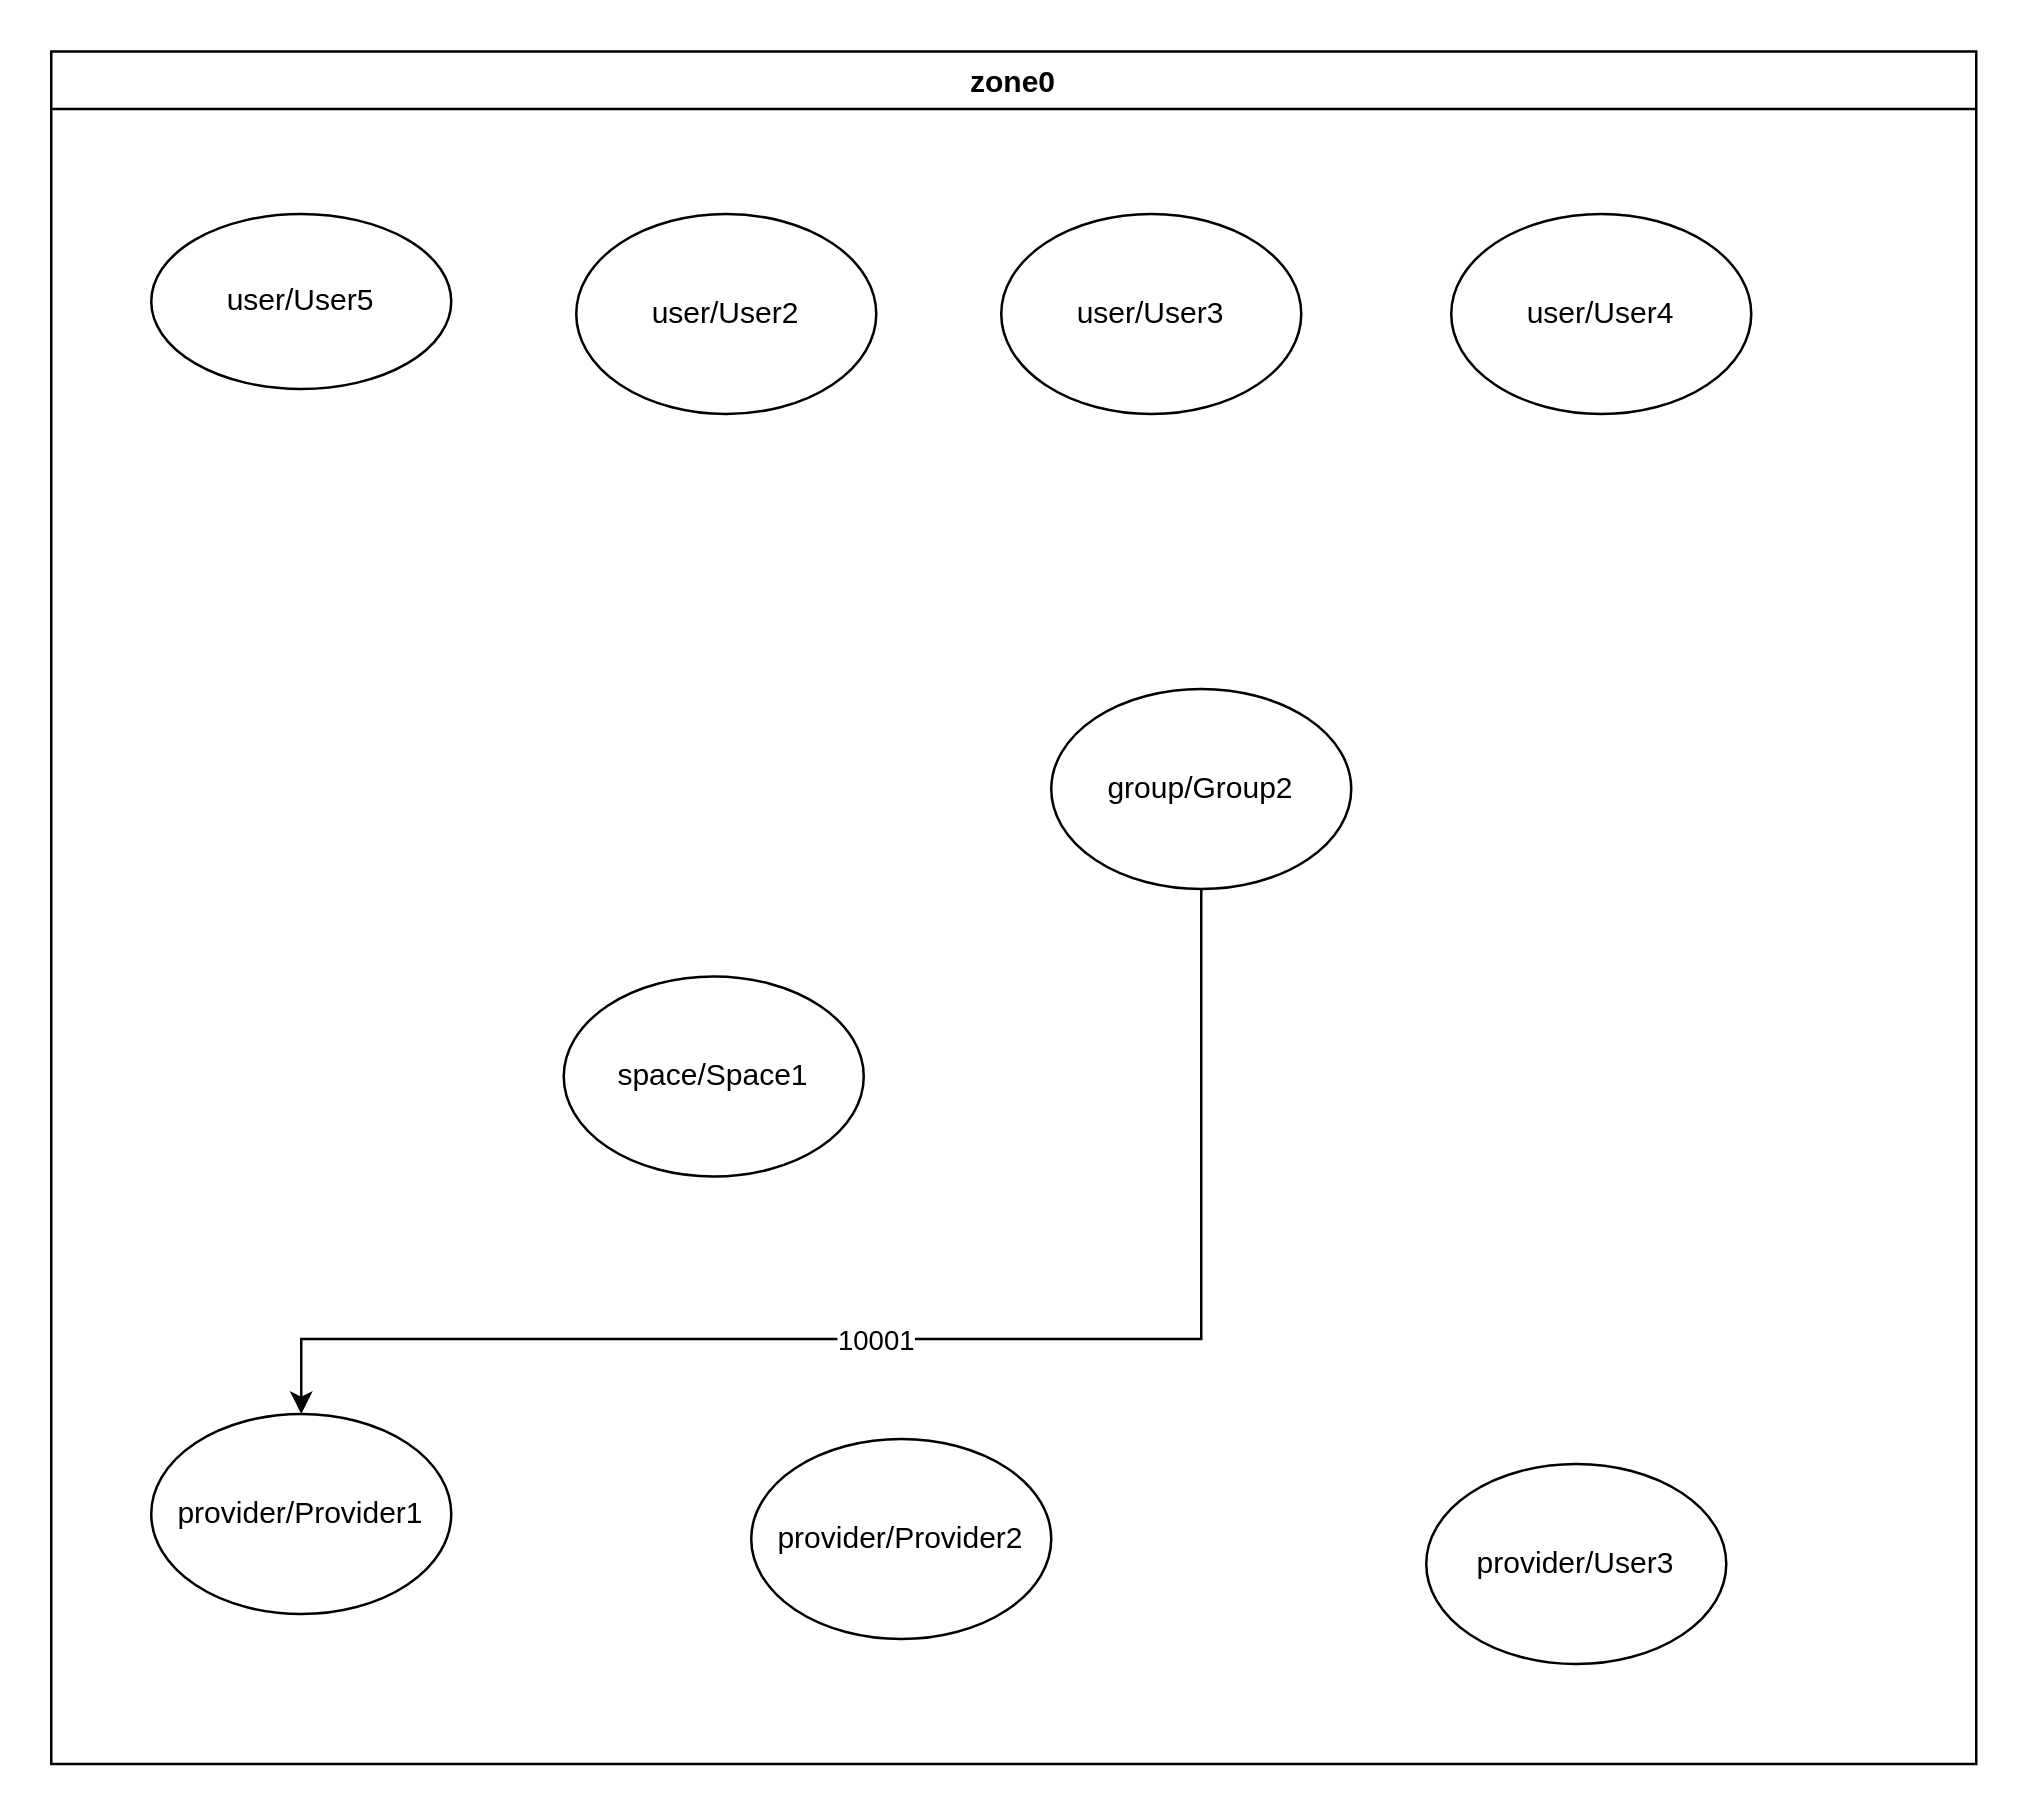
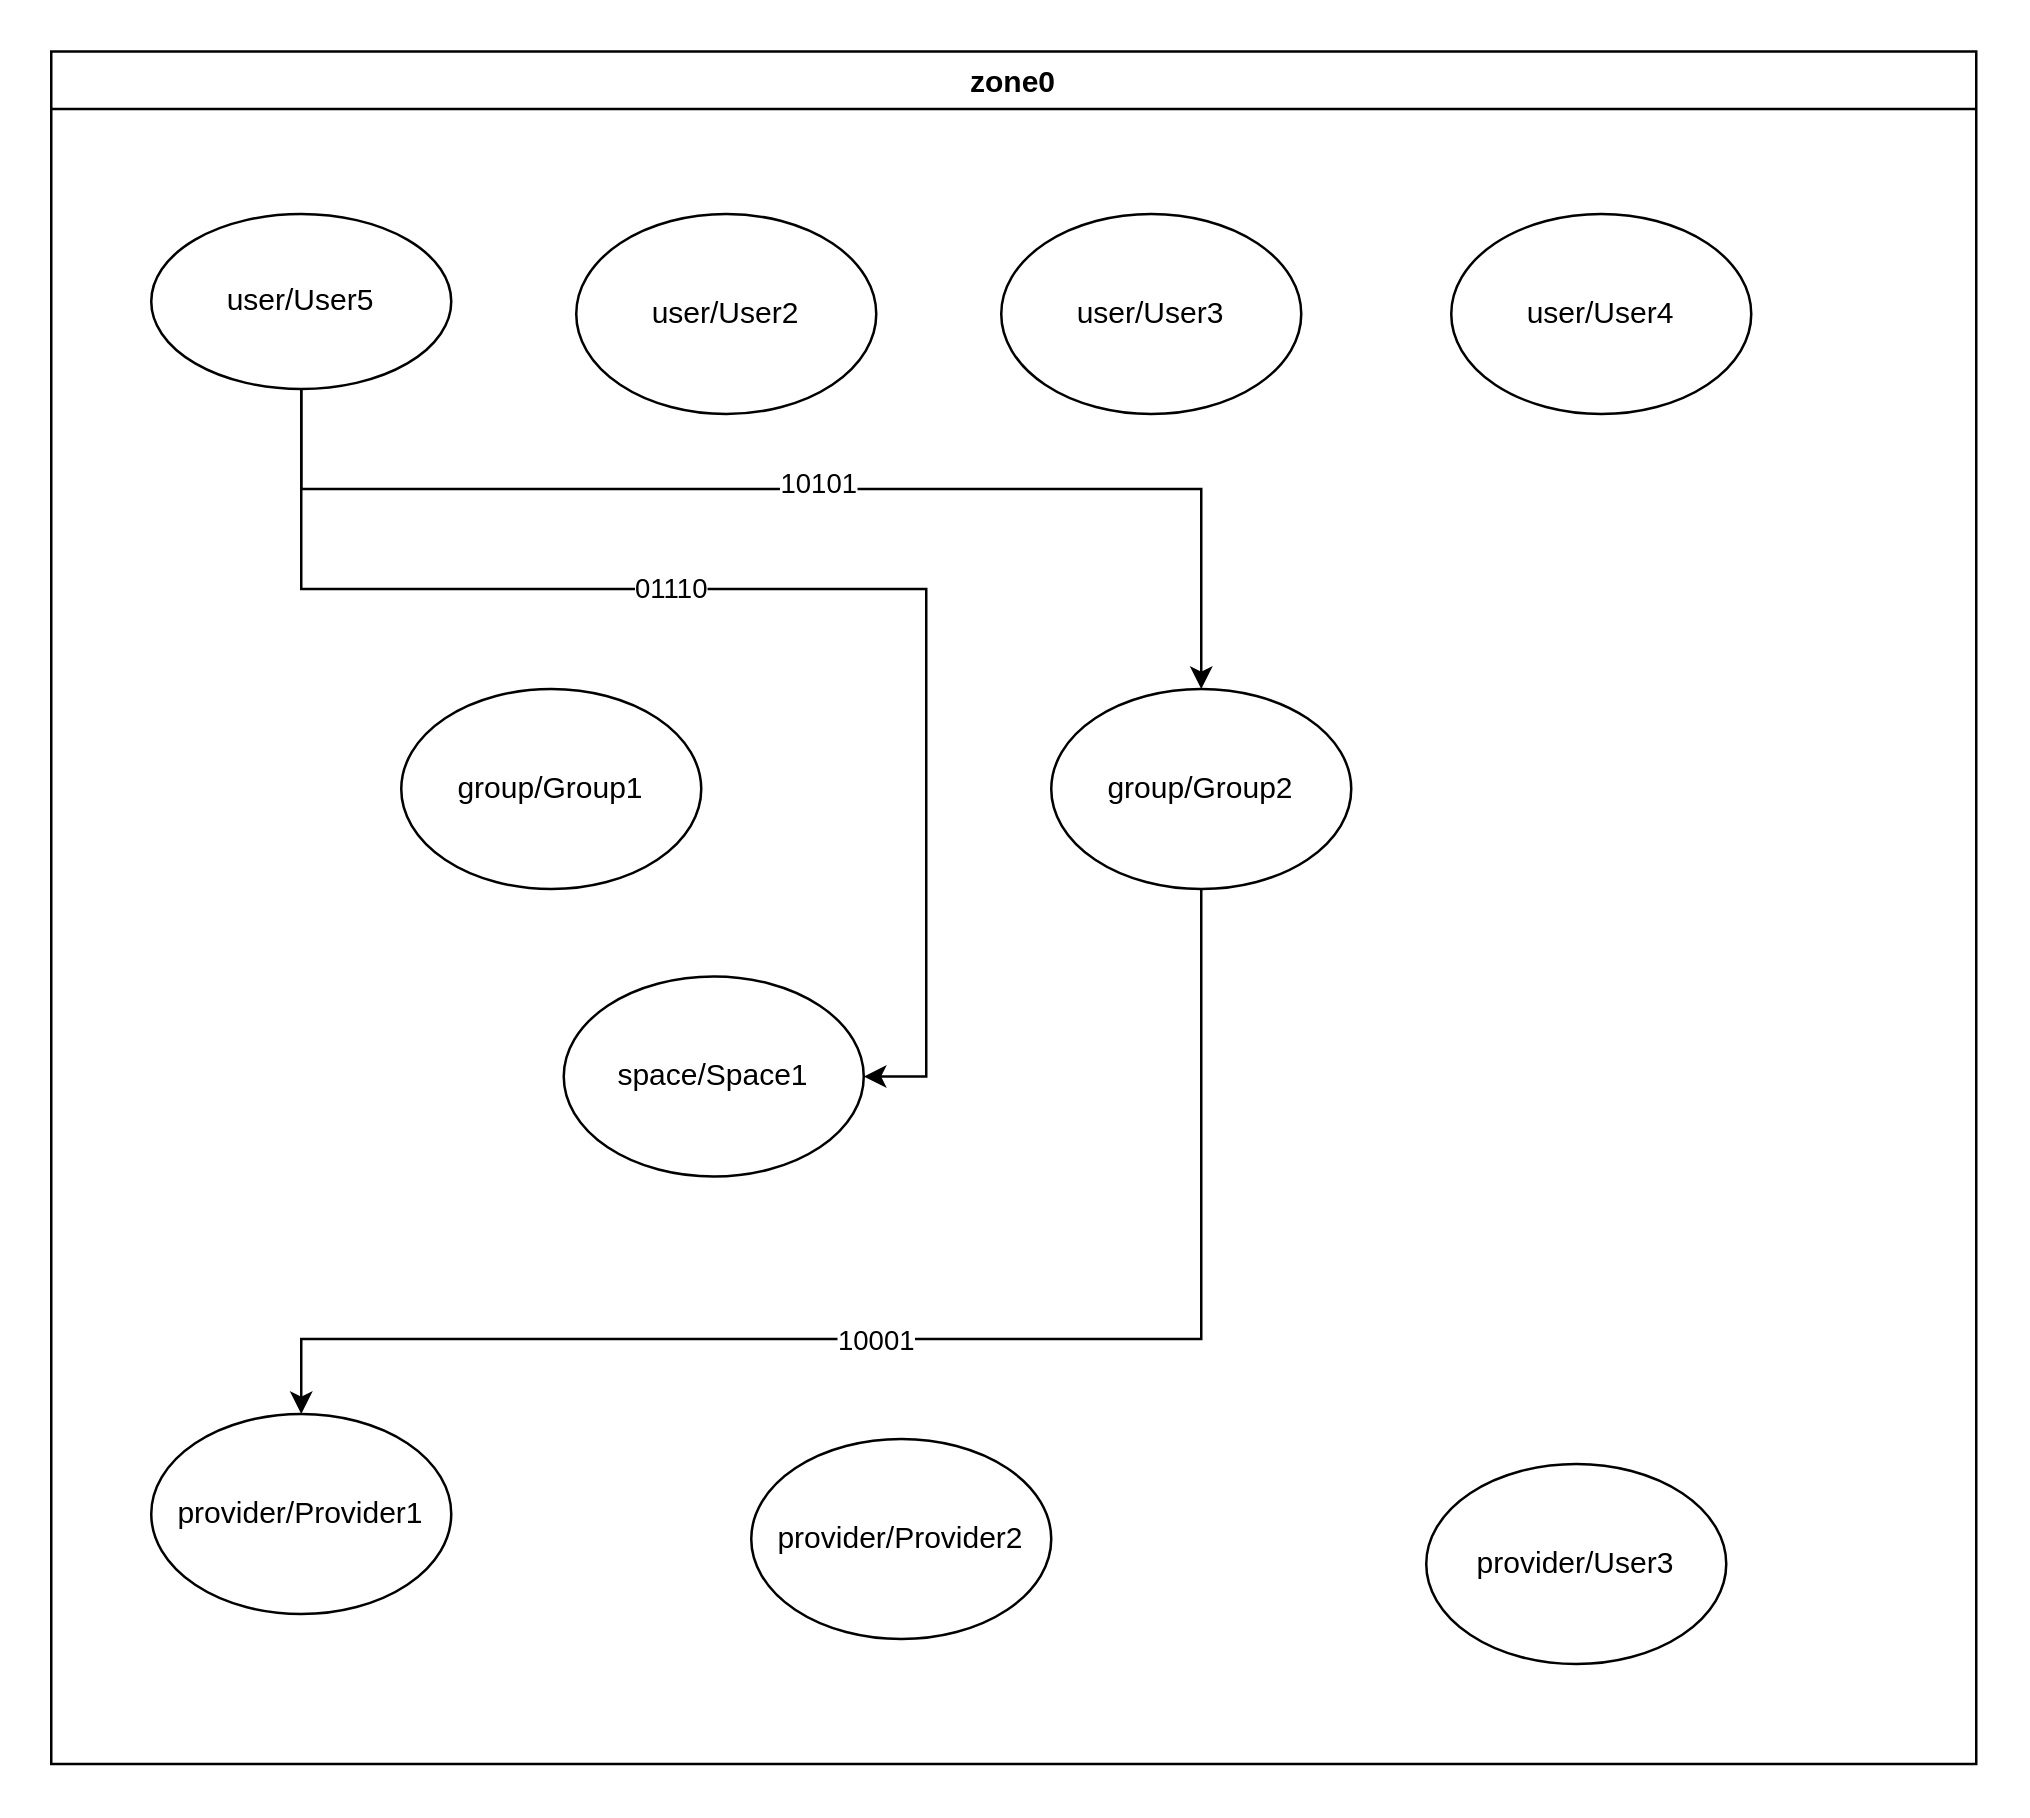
edge "user/User5" -> "group/Group2": added, label "10101"
edge "user/User5" -> "space/Space1": added, label "01110"
node "group/Group1": added
